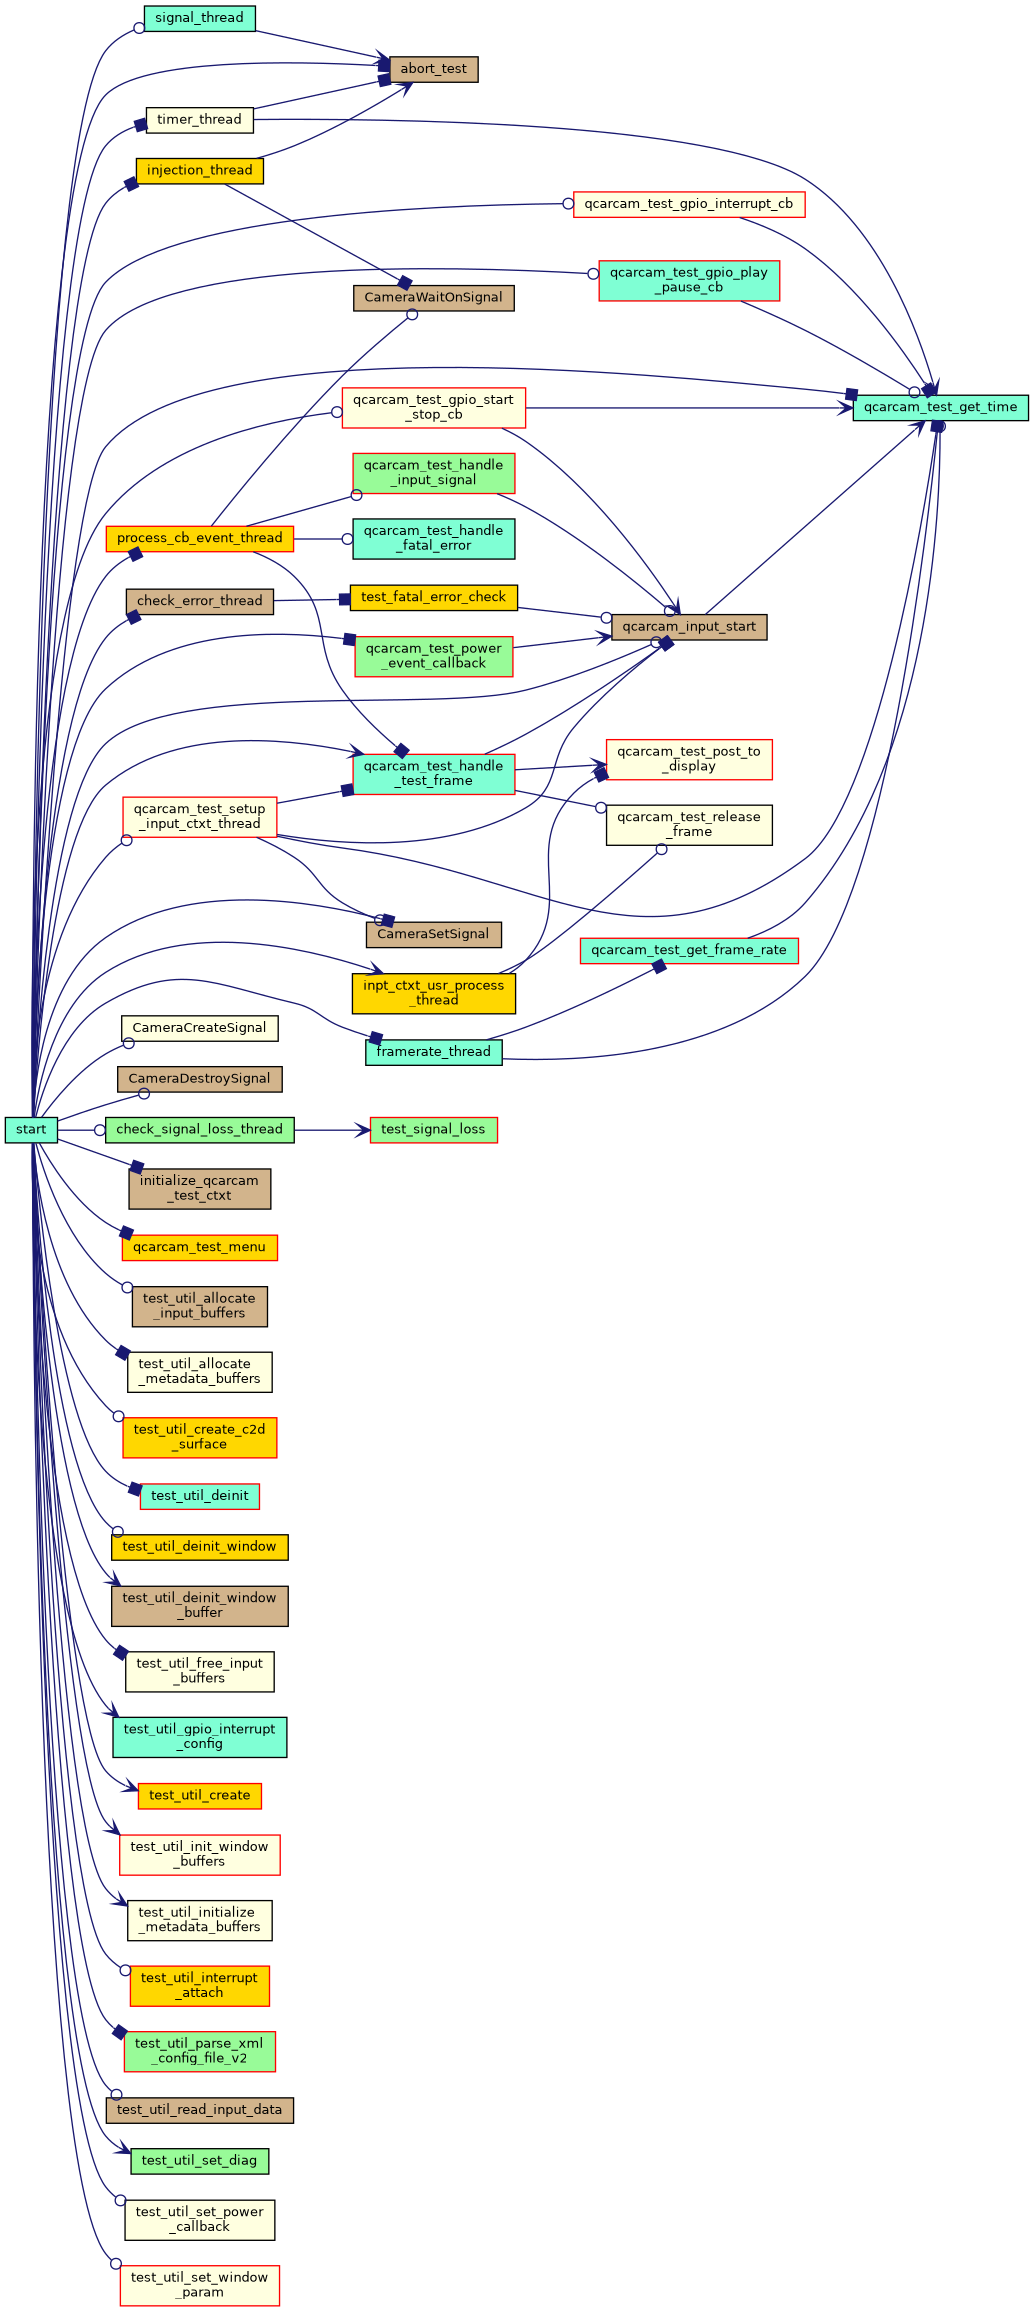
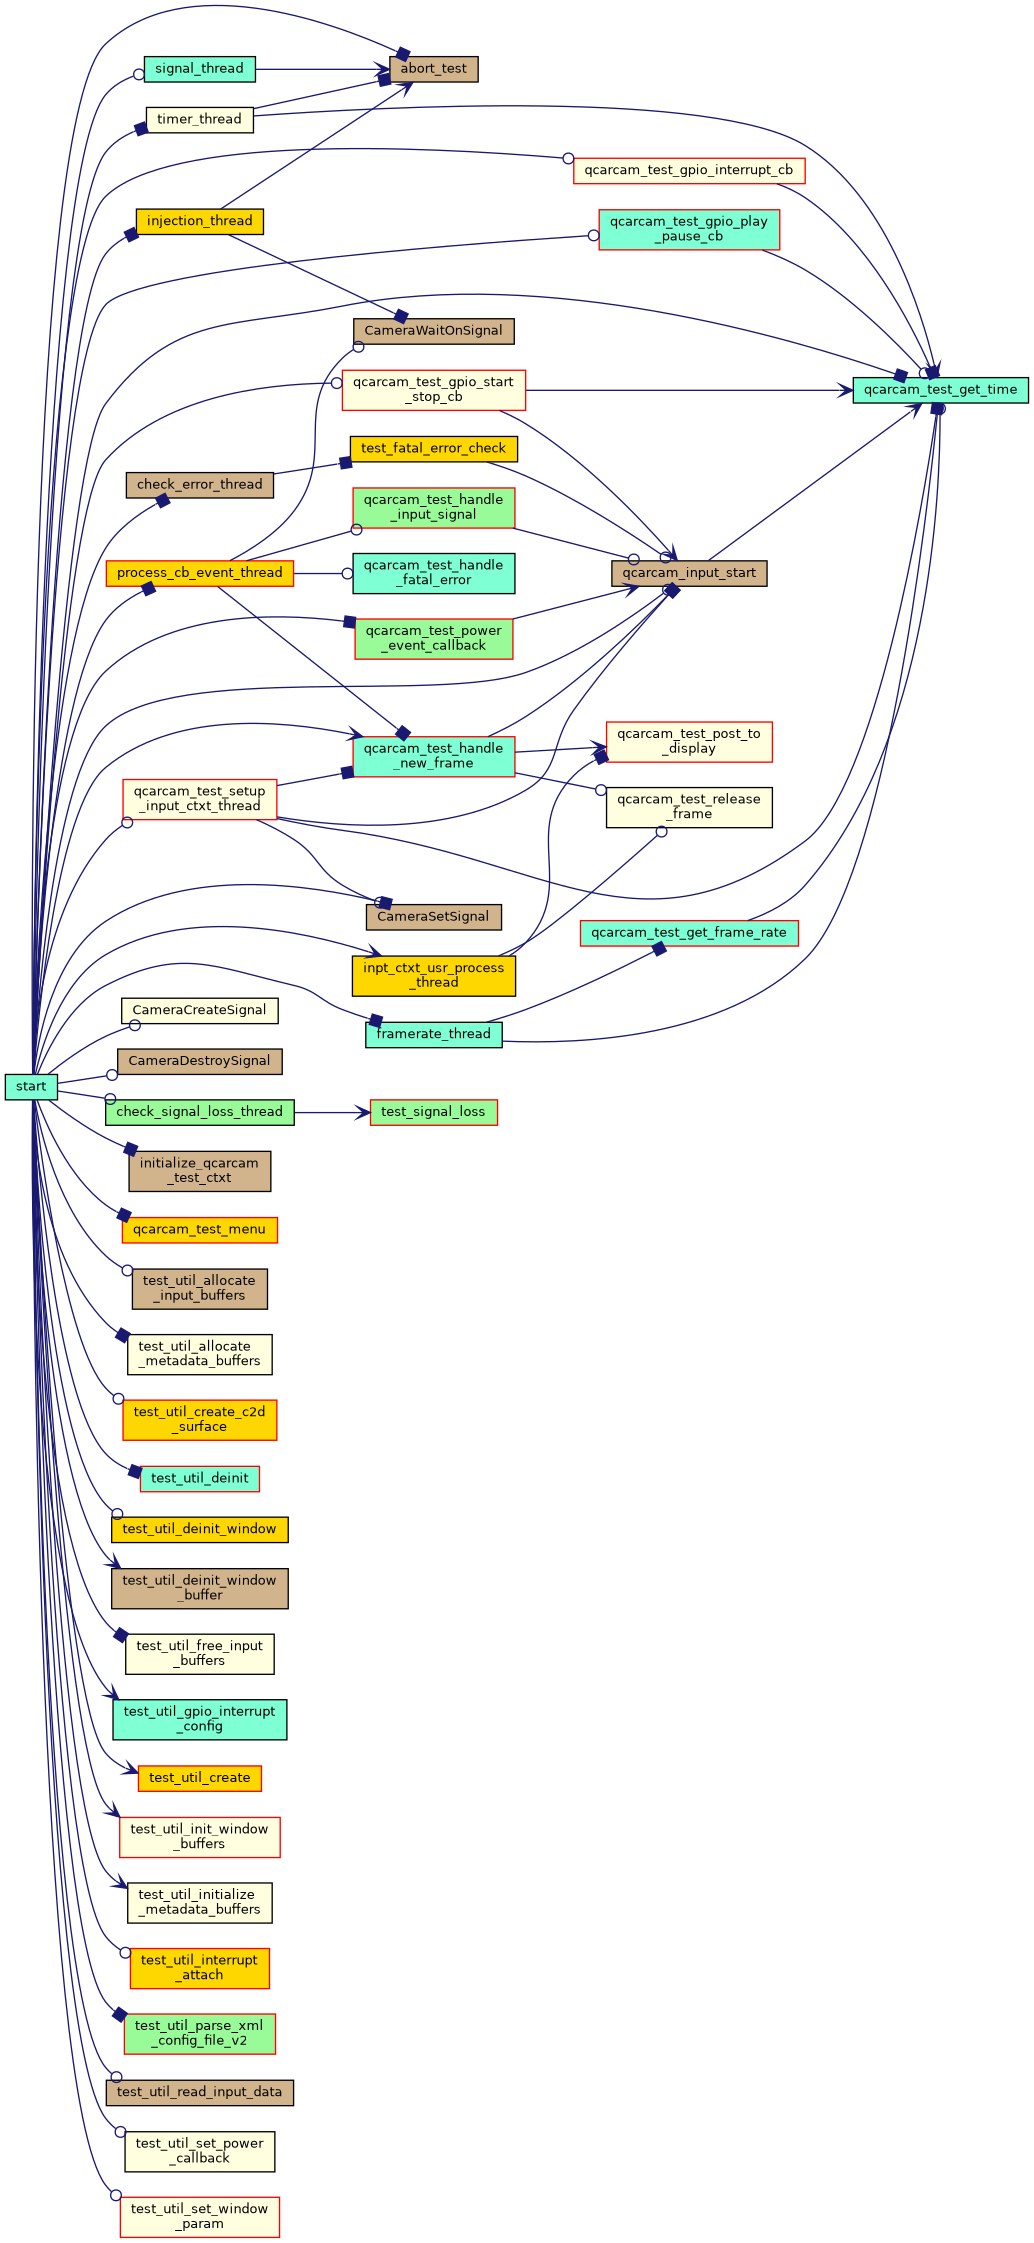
node "qcarcam_test_handle _test_frame": label "qcarcam_test_handle _test_frame" -> "qcarcam_test_handle _new_frame"
node "test_util_set_diag": removed
